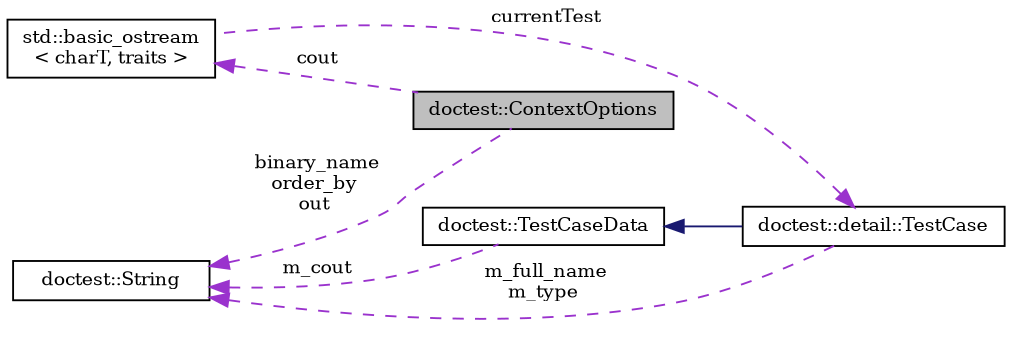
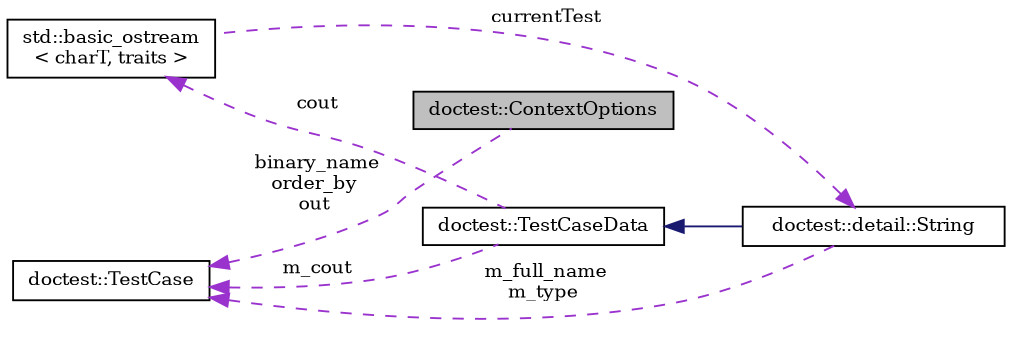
edge "doctest::ContextOptions" -> "std::basic_ostream < charT, traits >": now "doctest::TestCaseData" -> "std::basic_ostream < charT, traits >"
node "doctest::detail::TestCase": label "doctest::detail::TestCase" -> "doctest::detail::String"
node "doctest::String": label "doctest::String" -> "doctest::TestCase"
